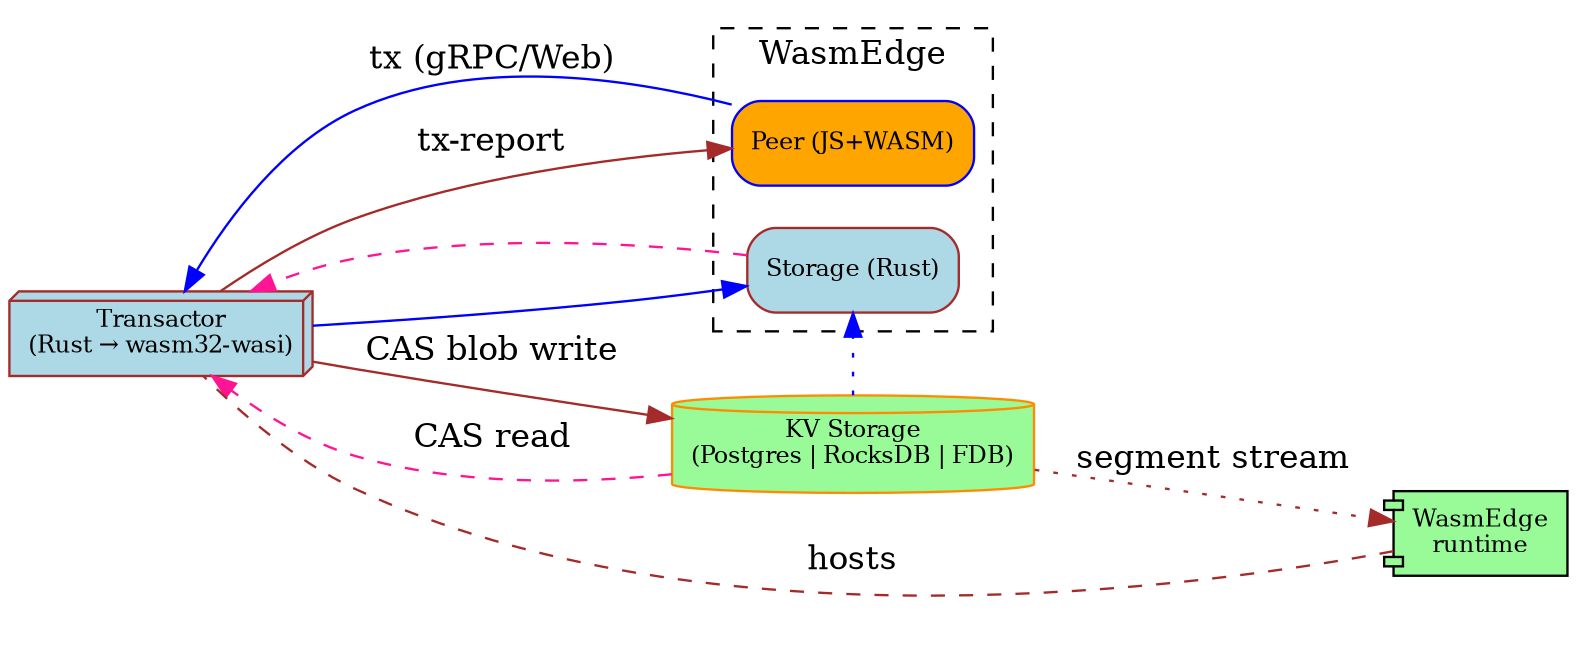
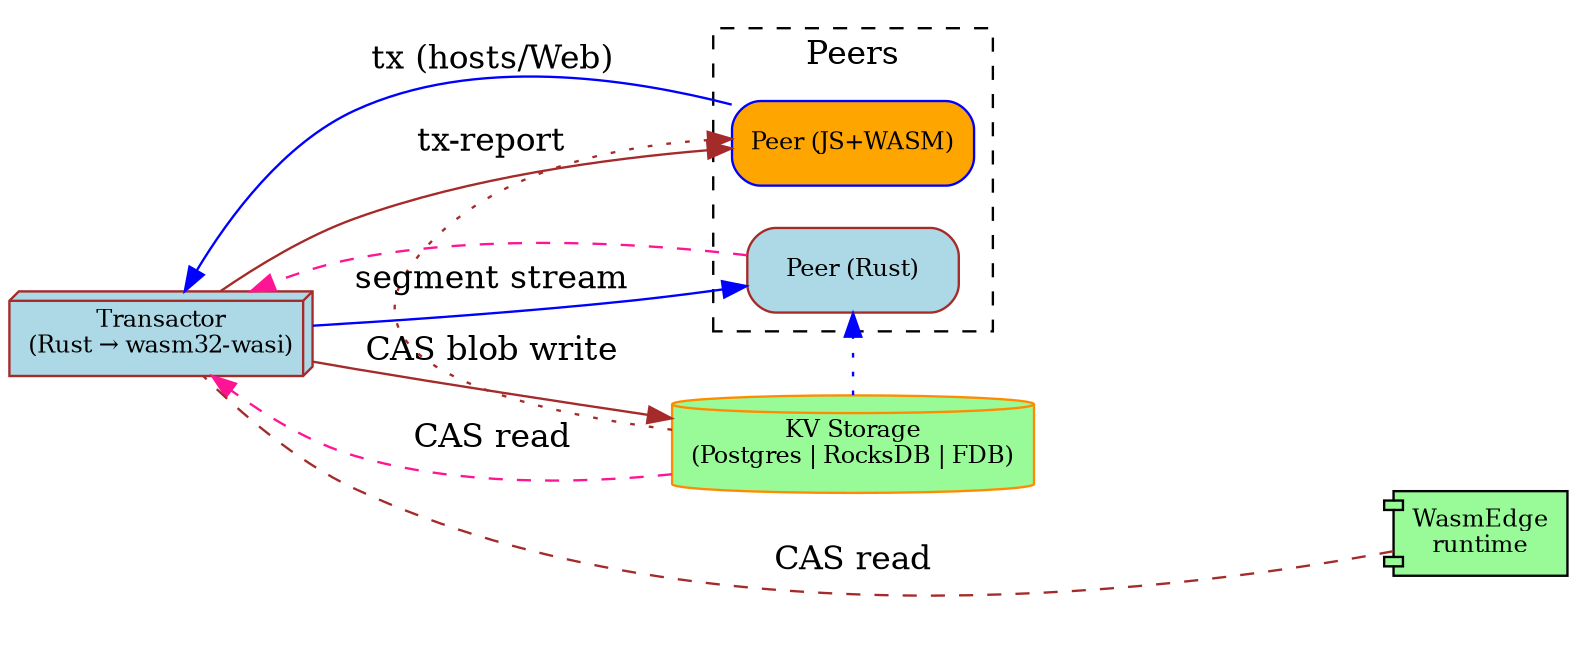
cluster "WasmEdge": label "WasmEdge" -> "Peers"
edge "Peer (JS+WASM)" -> "Transactor (Rust → wasm32-wasi)": label "tx (gRPC/Web)" -> "tx (hosts/Web)"
node "Storage (Rust)": label "Storage (Rust)" -> "Peer (Rust)"
edge "KV Storage (Postgres | RocksDB | FDB)" -> "WasmEdge runtime": now "KV Storage (Postgres | RocksDB | FDB)" -> "Peer (JS+WASM)"
edge "Transactor (Rust → wasm32-wasi)" -- "WasmEdge runtime": label "hosts" -> "CAS read"
